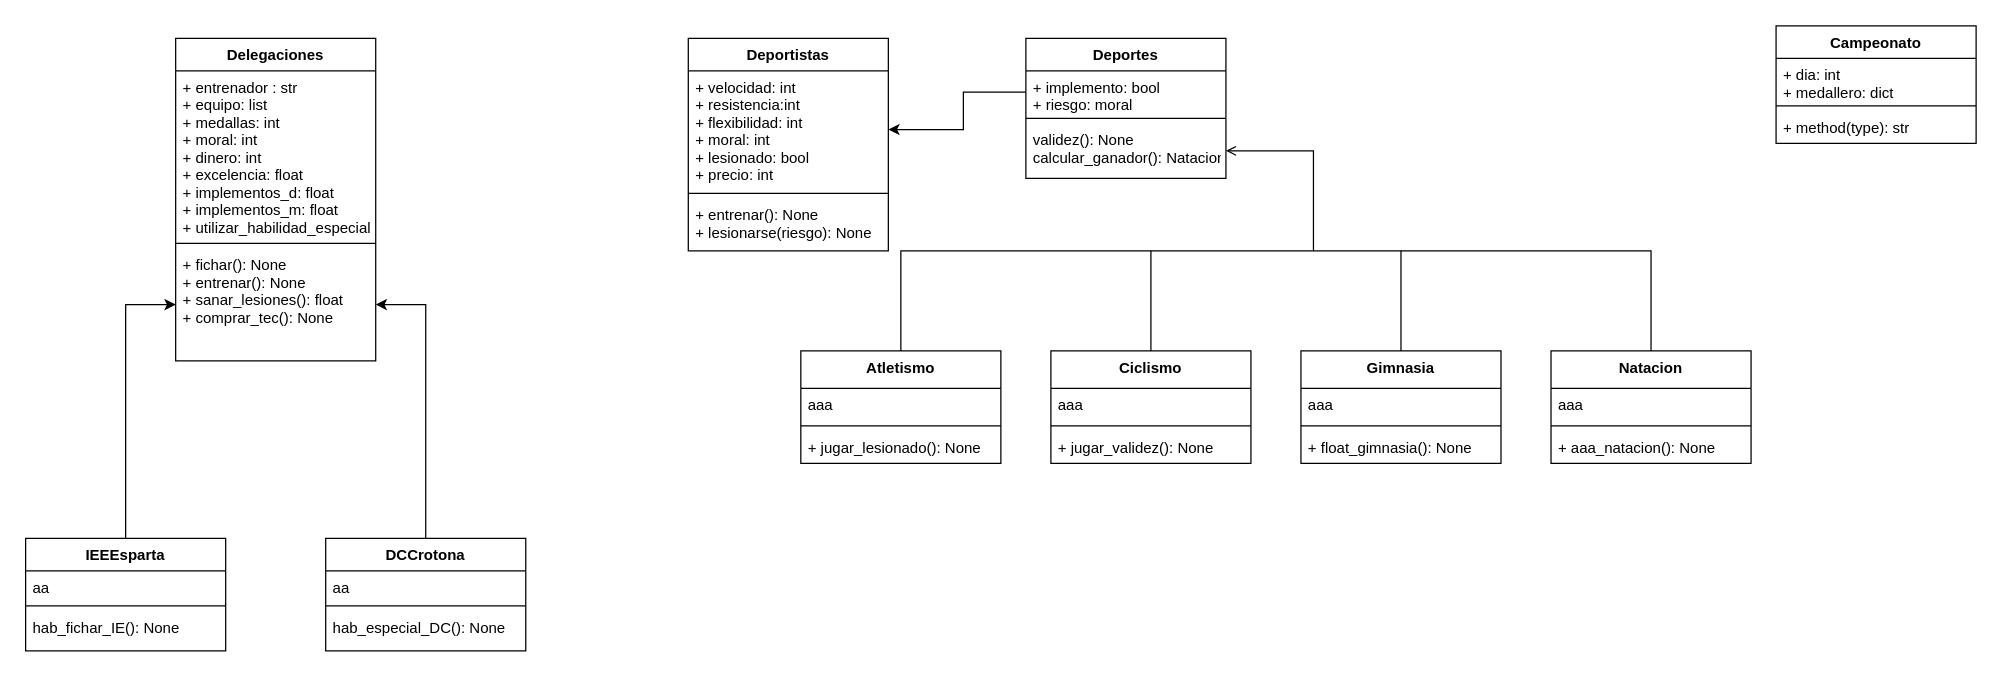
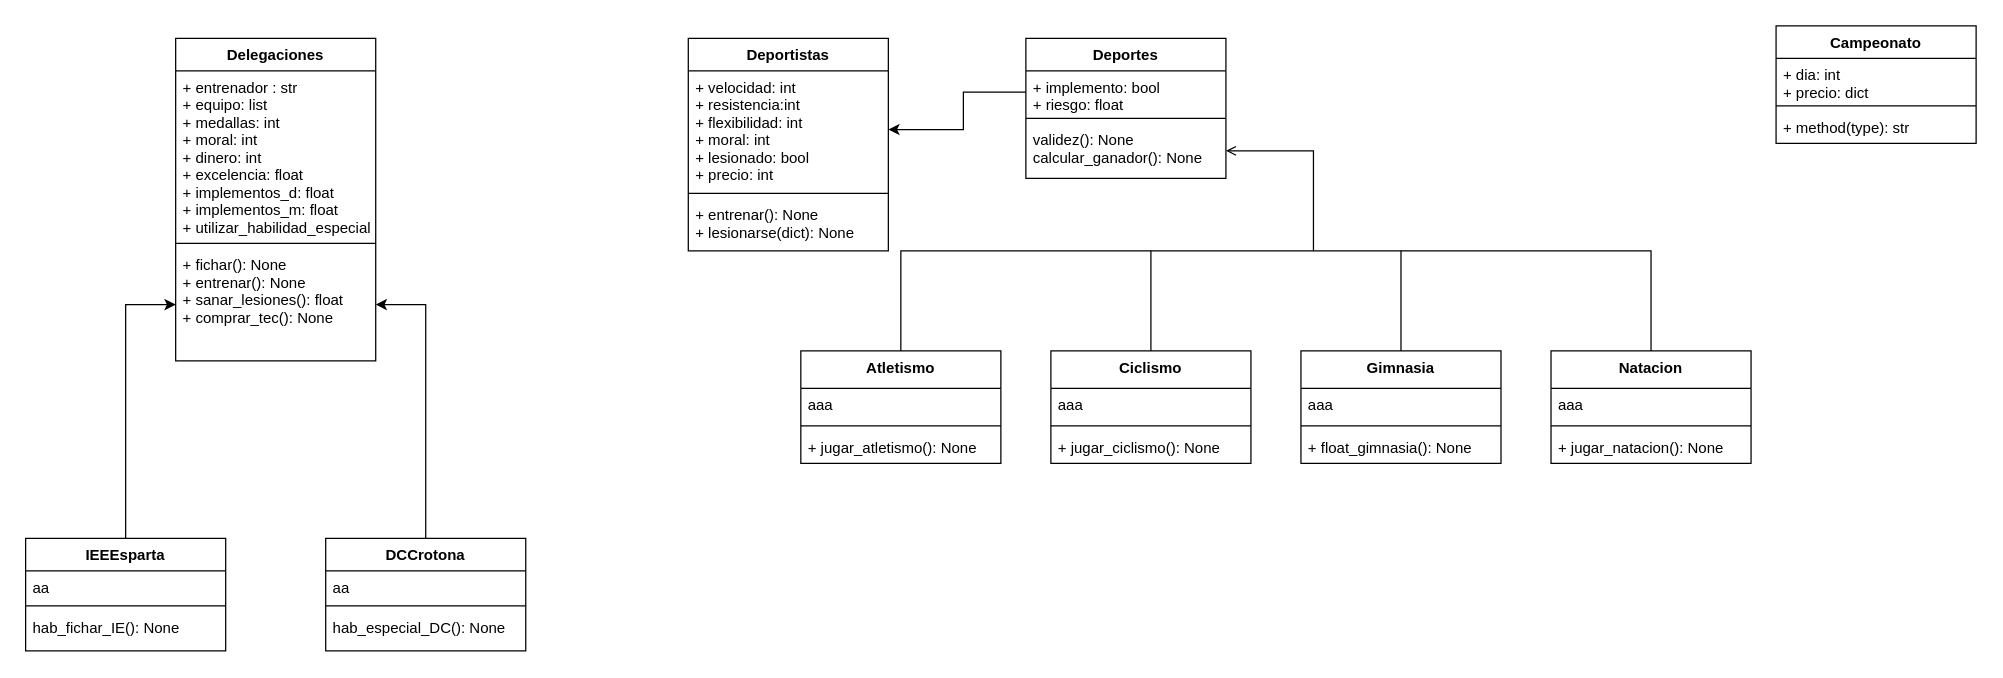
node "+ dia: int + medallero: dict": label "+ dia: int + medallero: dict" -> "+ dia: int + precio: dict"
node "+ implemento: bool + riesgo: moral": label "+ implemento: bool + riesgo: moral" -> "+ implemento: bool + riesgo: float"
node "validez(): None calcular_ganador(): Natacion": label "validez(): None calcular_ganador(): Natacion" -> "validez(): None calcular_ganador(): None"
node "+ entrenar(): None + lesionarse(riesgo): None": label "+ entrenar(): None + lesionarse(riesgo): None" -> "+ entrenar(): None + lesionarse(dict): None"
node "+ jugar_lesionado(): None": label "+ jugar_lesionado(): None" -> "+ jugar_atletismo(): None"
node "+ jugar_validez(): None": label "+ jugar_validez(): None" -> "+ jugar_ciclismo(): None"
node "+ aaa_natacion(): None": label "+ aaa_natacion(): None" -> "+ jugar_natacion(): None"
